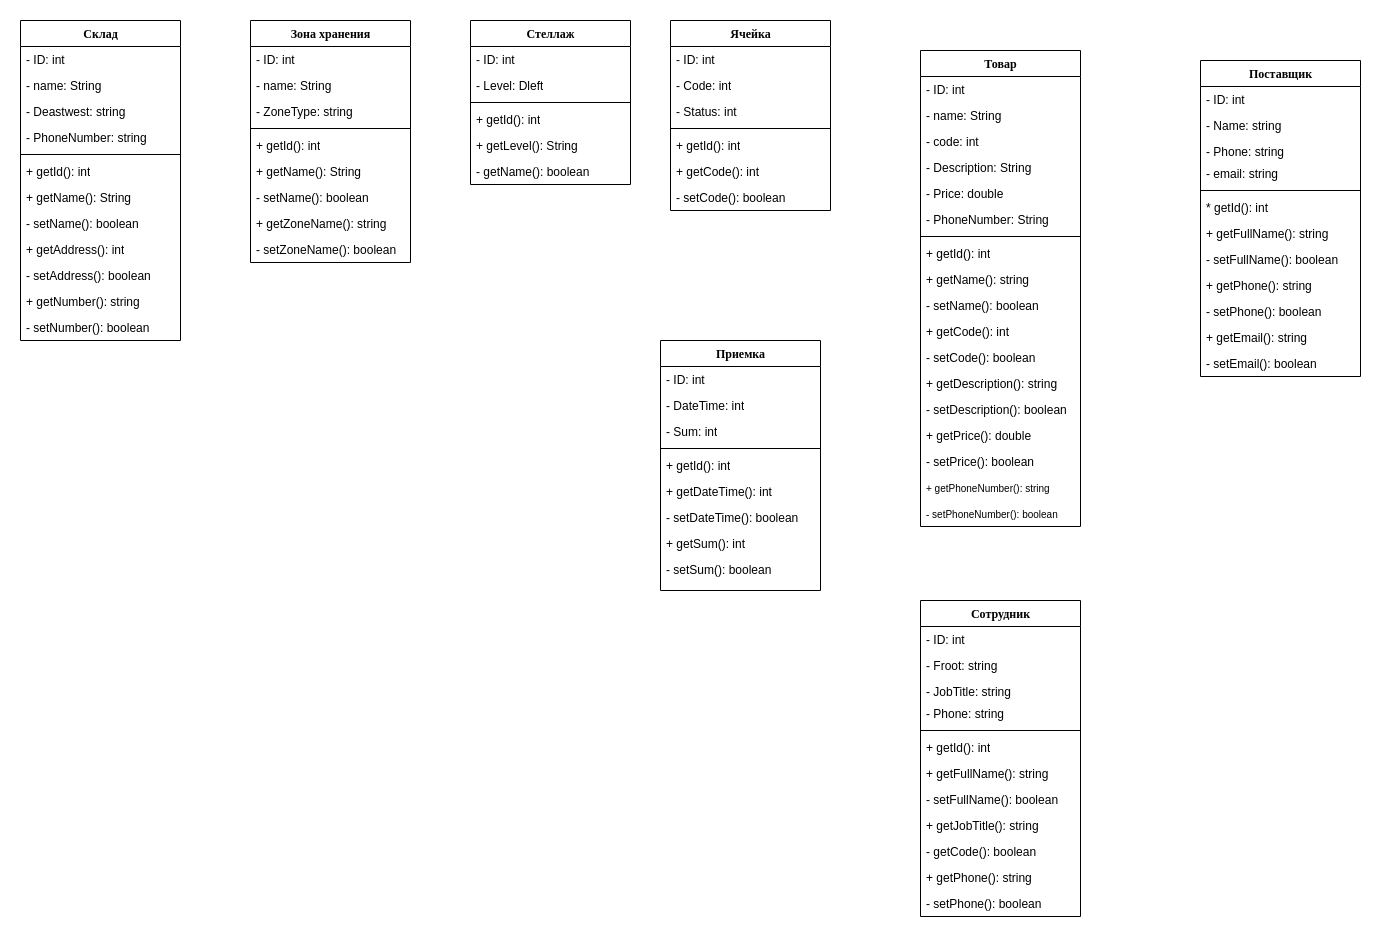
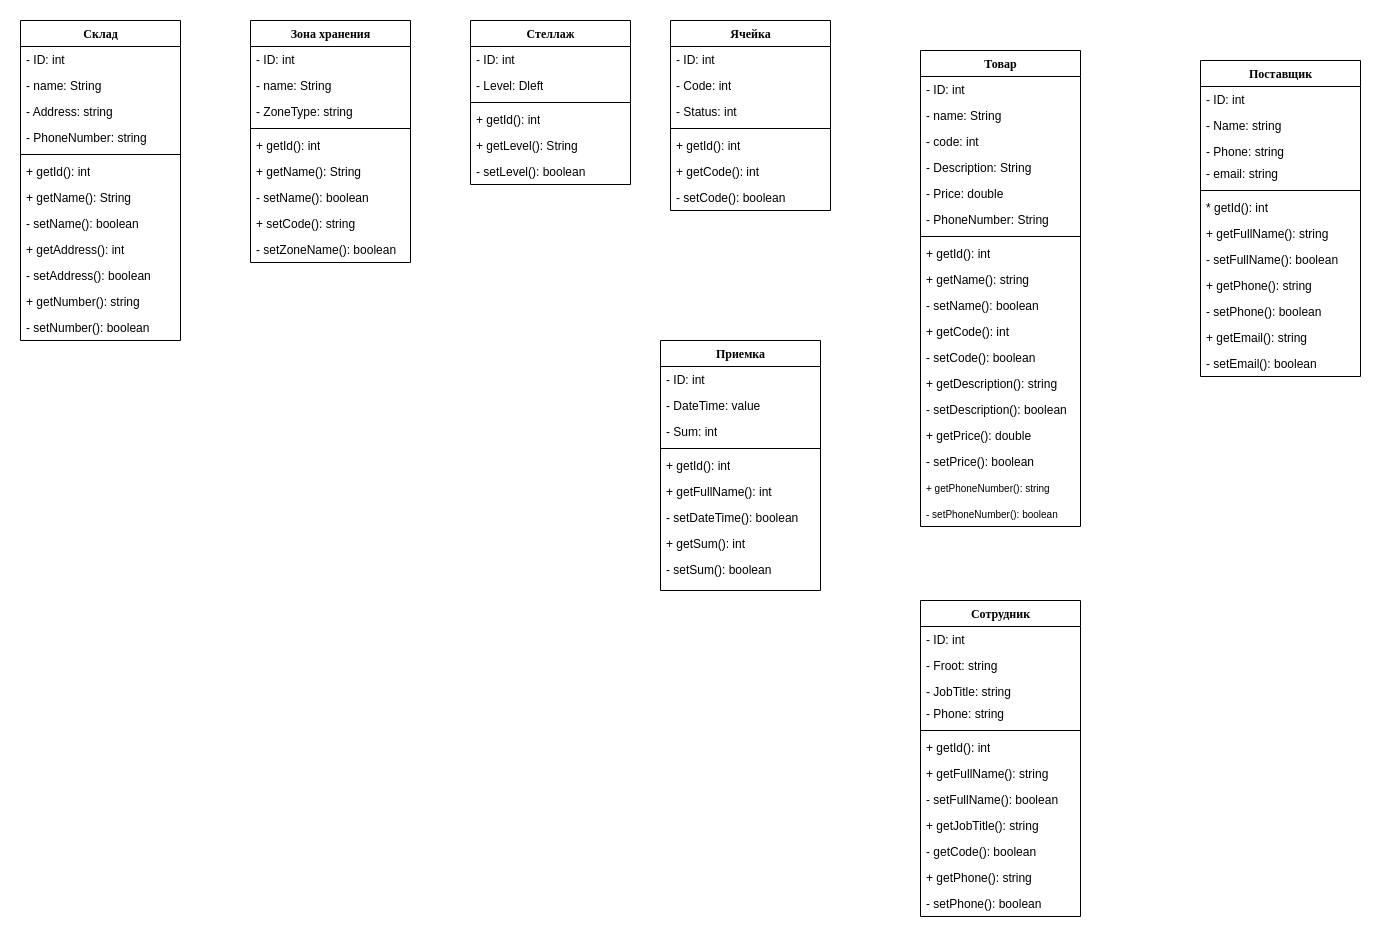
node "- Deastwest: string": label "- Deastwest: string" -> "- Address: string"
node "- getName(): boolean": label "- getName(): boolean" -> "- setLevel(): boolean"
node "+ getZoneName(): string": label "+ getZoneName(): string" -> "+ setCode(): string"
node "- DateTime: int": label "- DateTime: int" -> "- DateTime: value"
node "+ getDateTime(): int": label "+ getDateTime(): int" -> "+ getFullName(): int"
